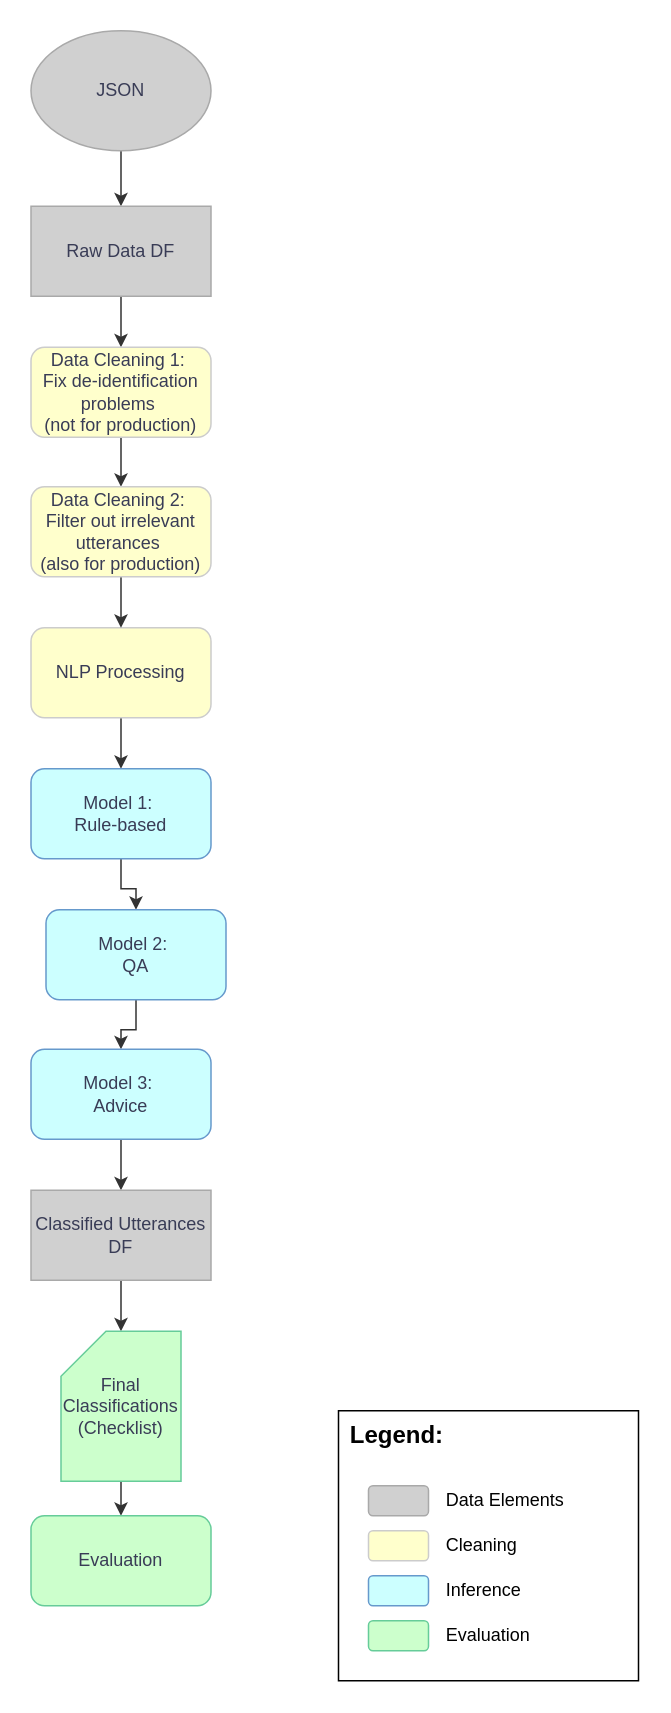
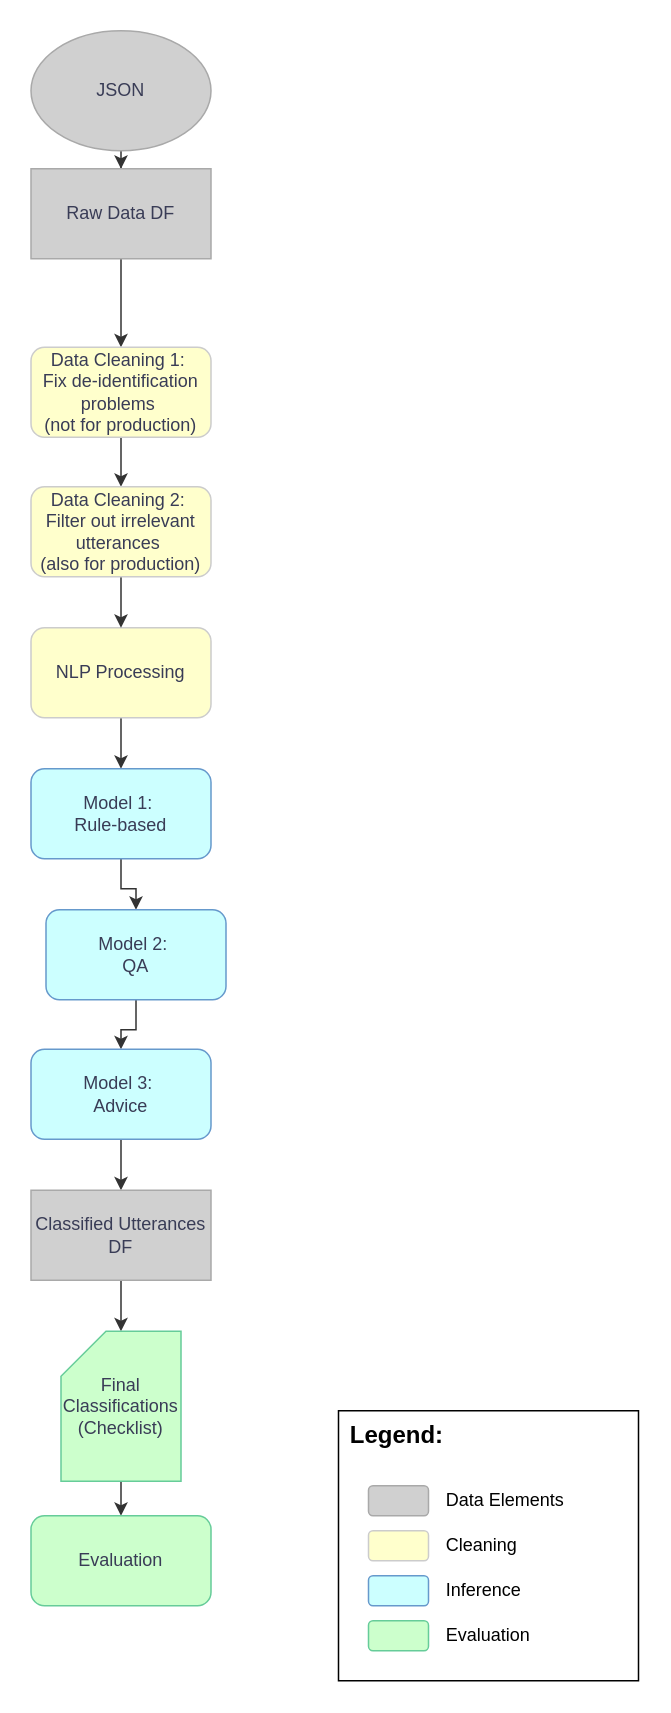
node "Raw Data DF": moved (121, 251) -> (121, 214)
